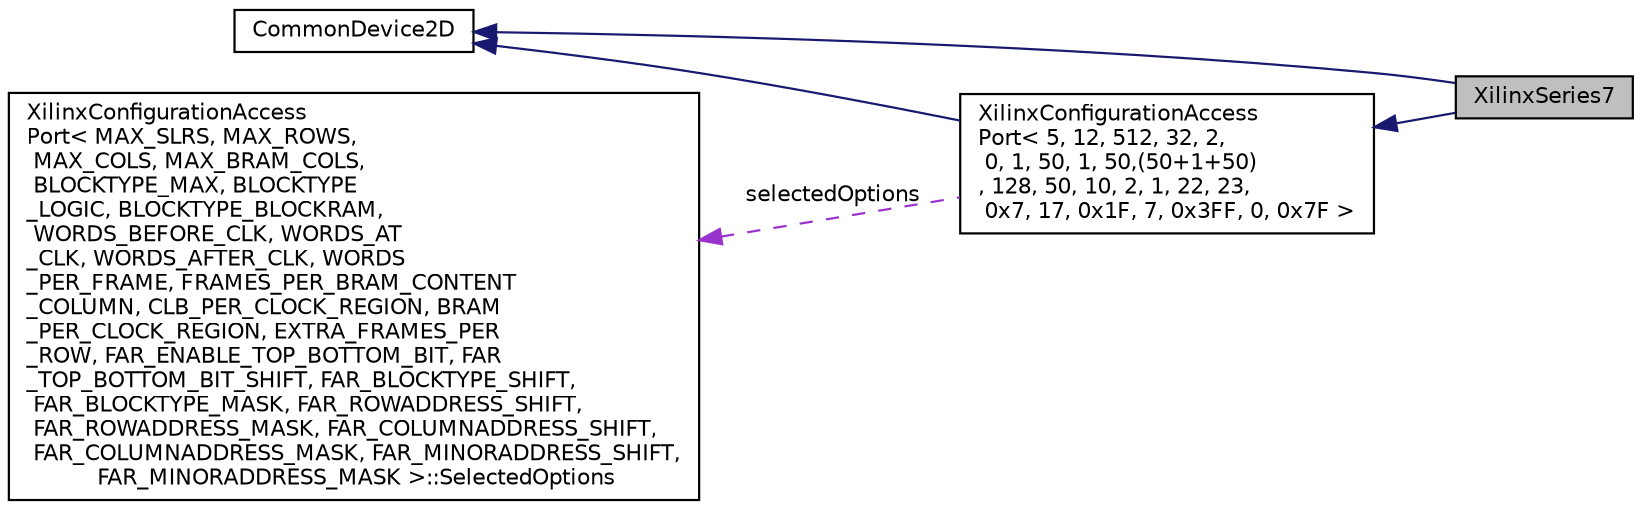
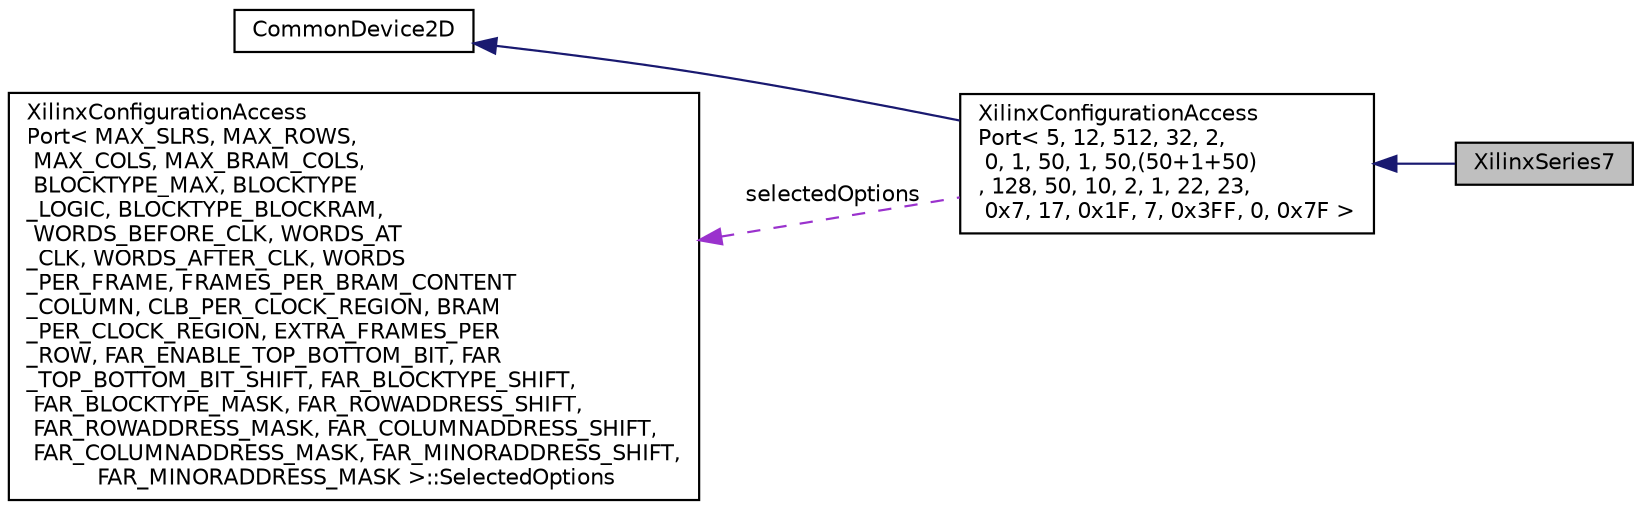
edge "XilinxSeries7" -> "CommonDevice2D": removed
